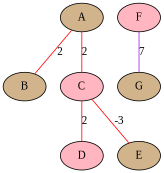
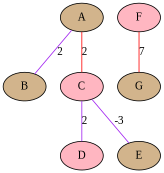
edge "A" -- "B": color red -> purple
edge "F" -- "G": color purple -> red
edge "C" -- "D": color red -> purple
edge "C" -- "E": color red -> purple
